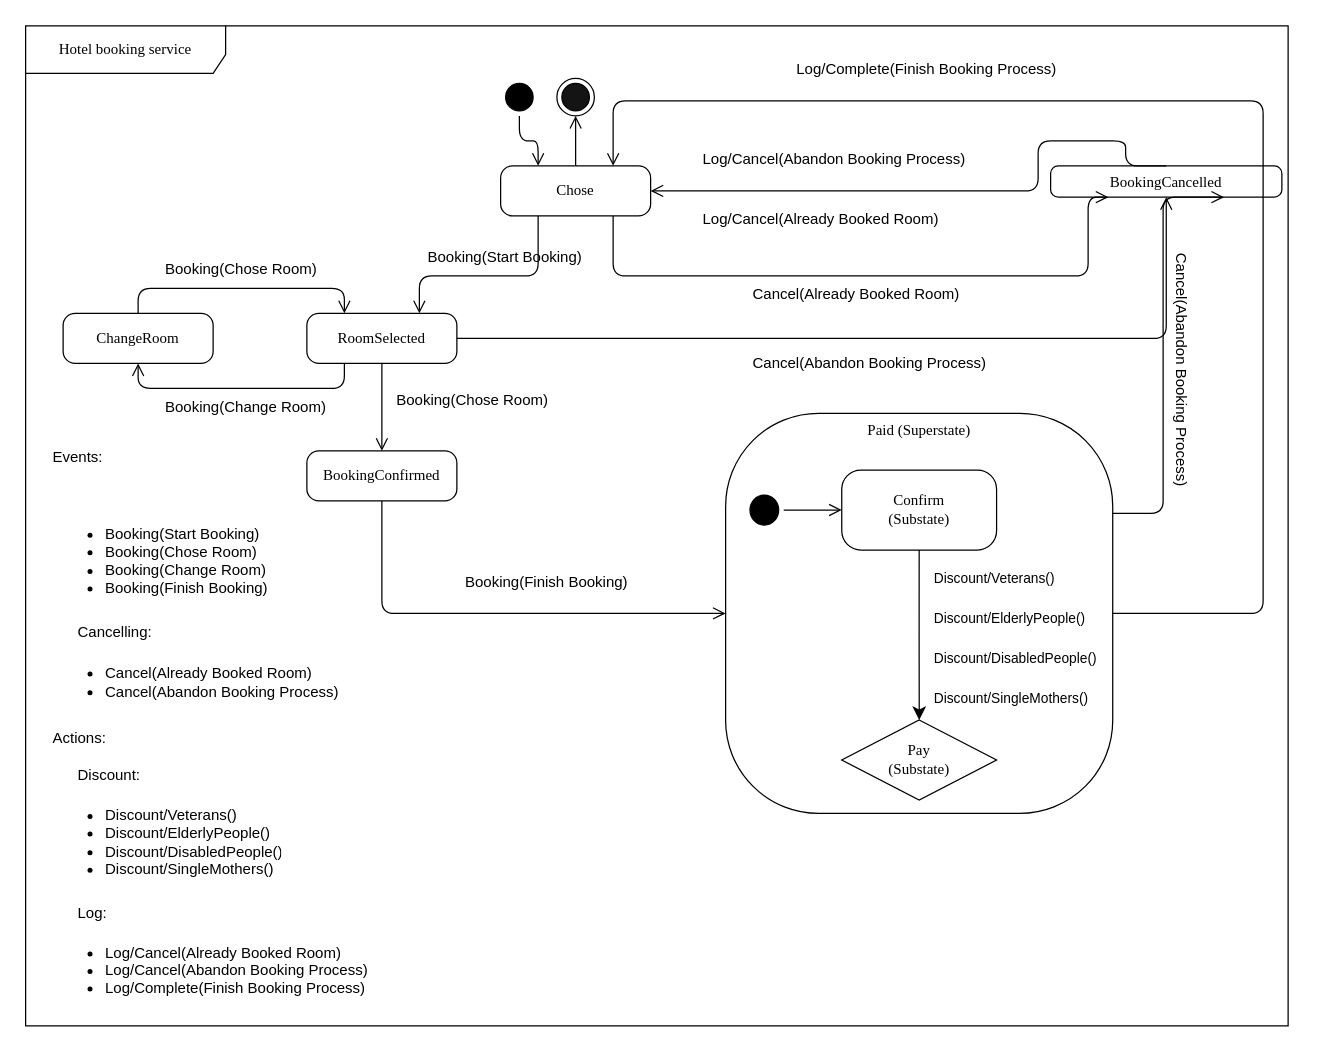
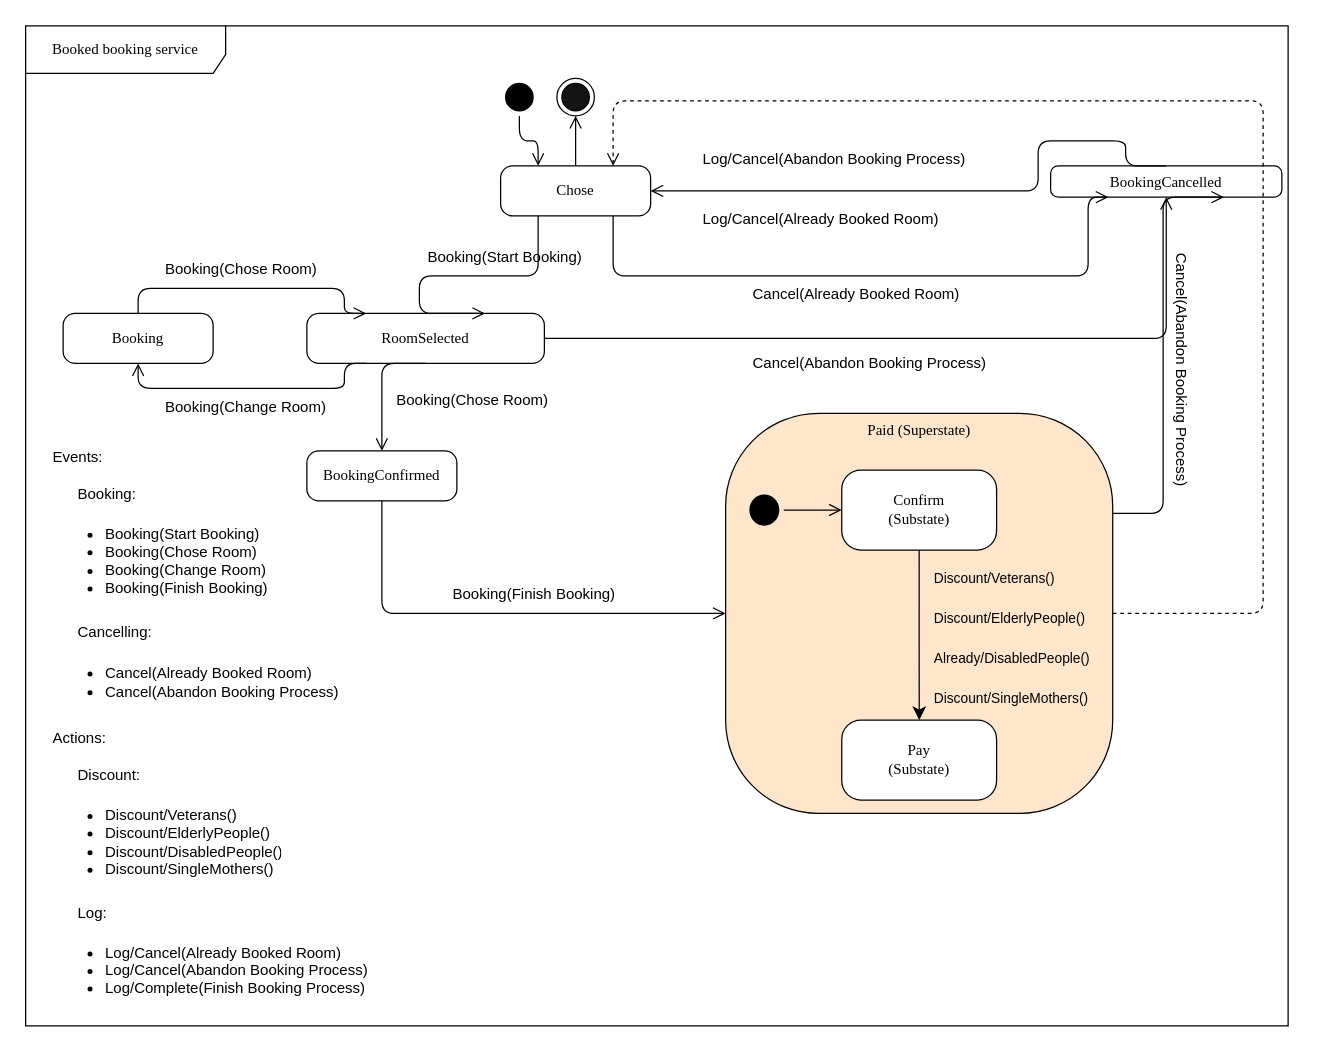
node "Hotel booking service": label "Hotel booking service" -> "Booked booking service"
node "Log/Complete(Finish Booking Process)": removed
edge "Paid (Superstate)" -> "Chose": style solid -> dashed
node "ChangeRoom": label "ChangeRoom" -> "Booking"
node "RoomSelected": size 150x50 -> 238x50
node "Booking:": added
node "Booking(Finish Booking)": moved (557, 582) -> (544, 594)
node "Paid (Superstate)": fillcolor #ffffff -> #ffe6cc
node "Discount/DisabledPeople()": label "Discount/DisabledPeople()" -> "Already/DisabledPeople()"
node "Pay (Substate)": shape diamond -> rounded rectangle
